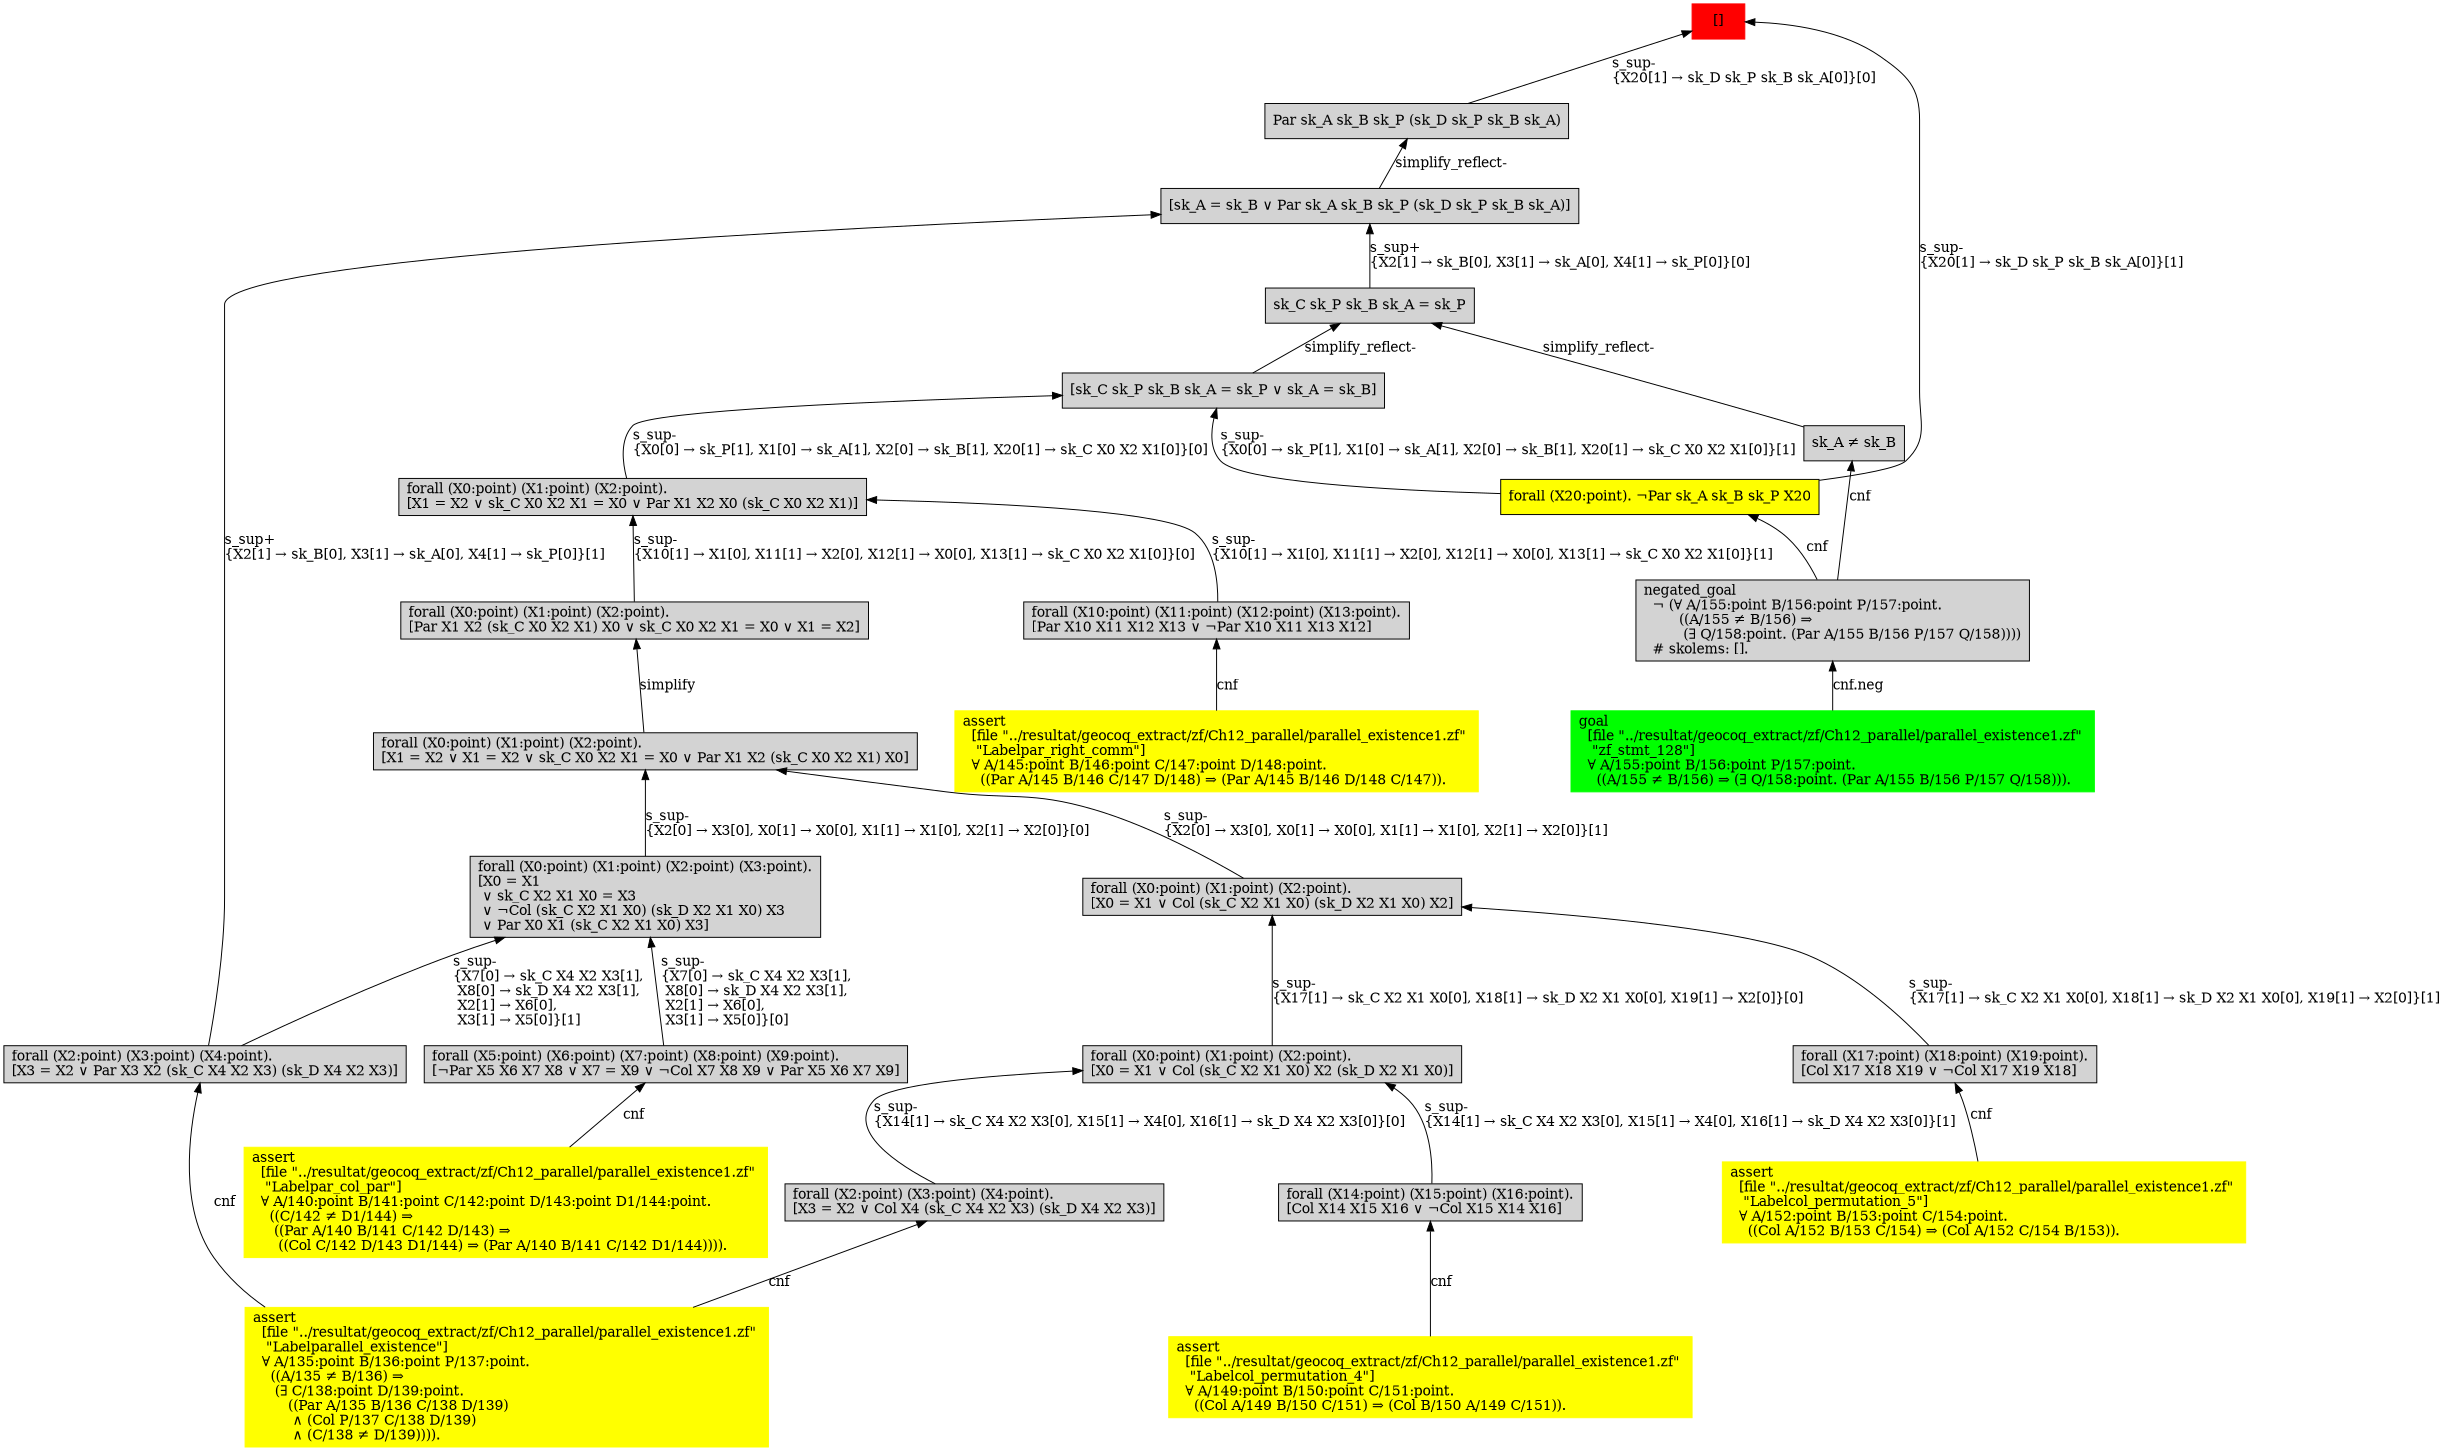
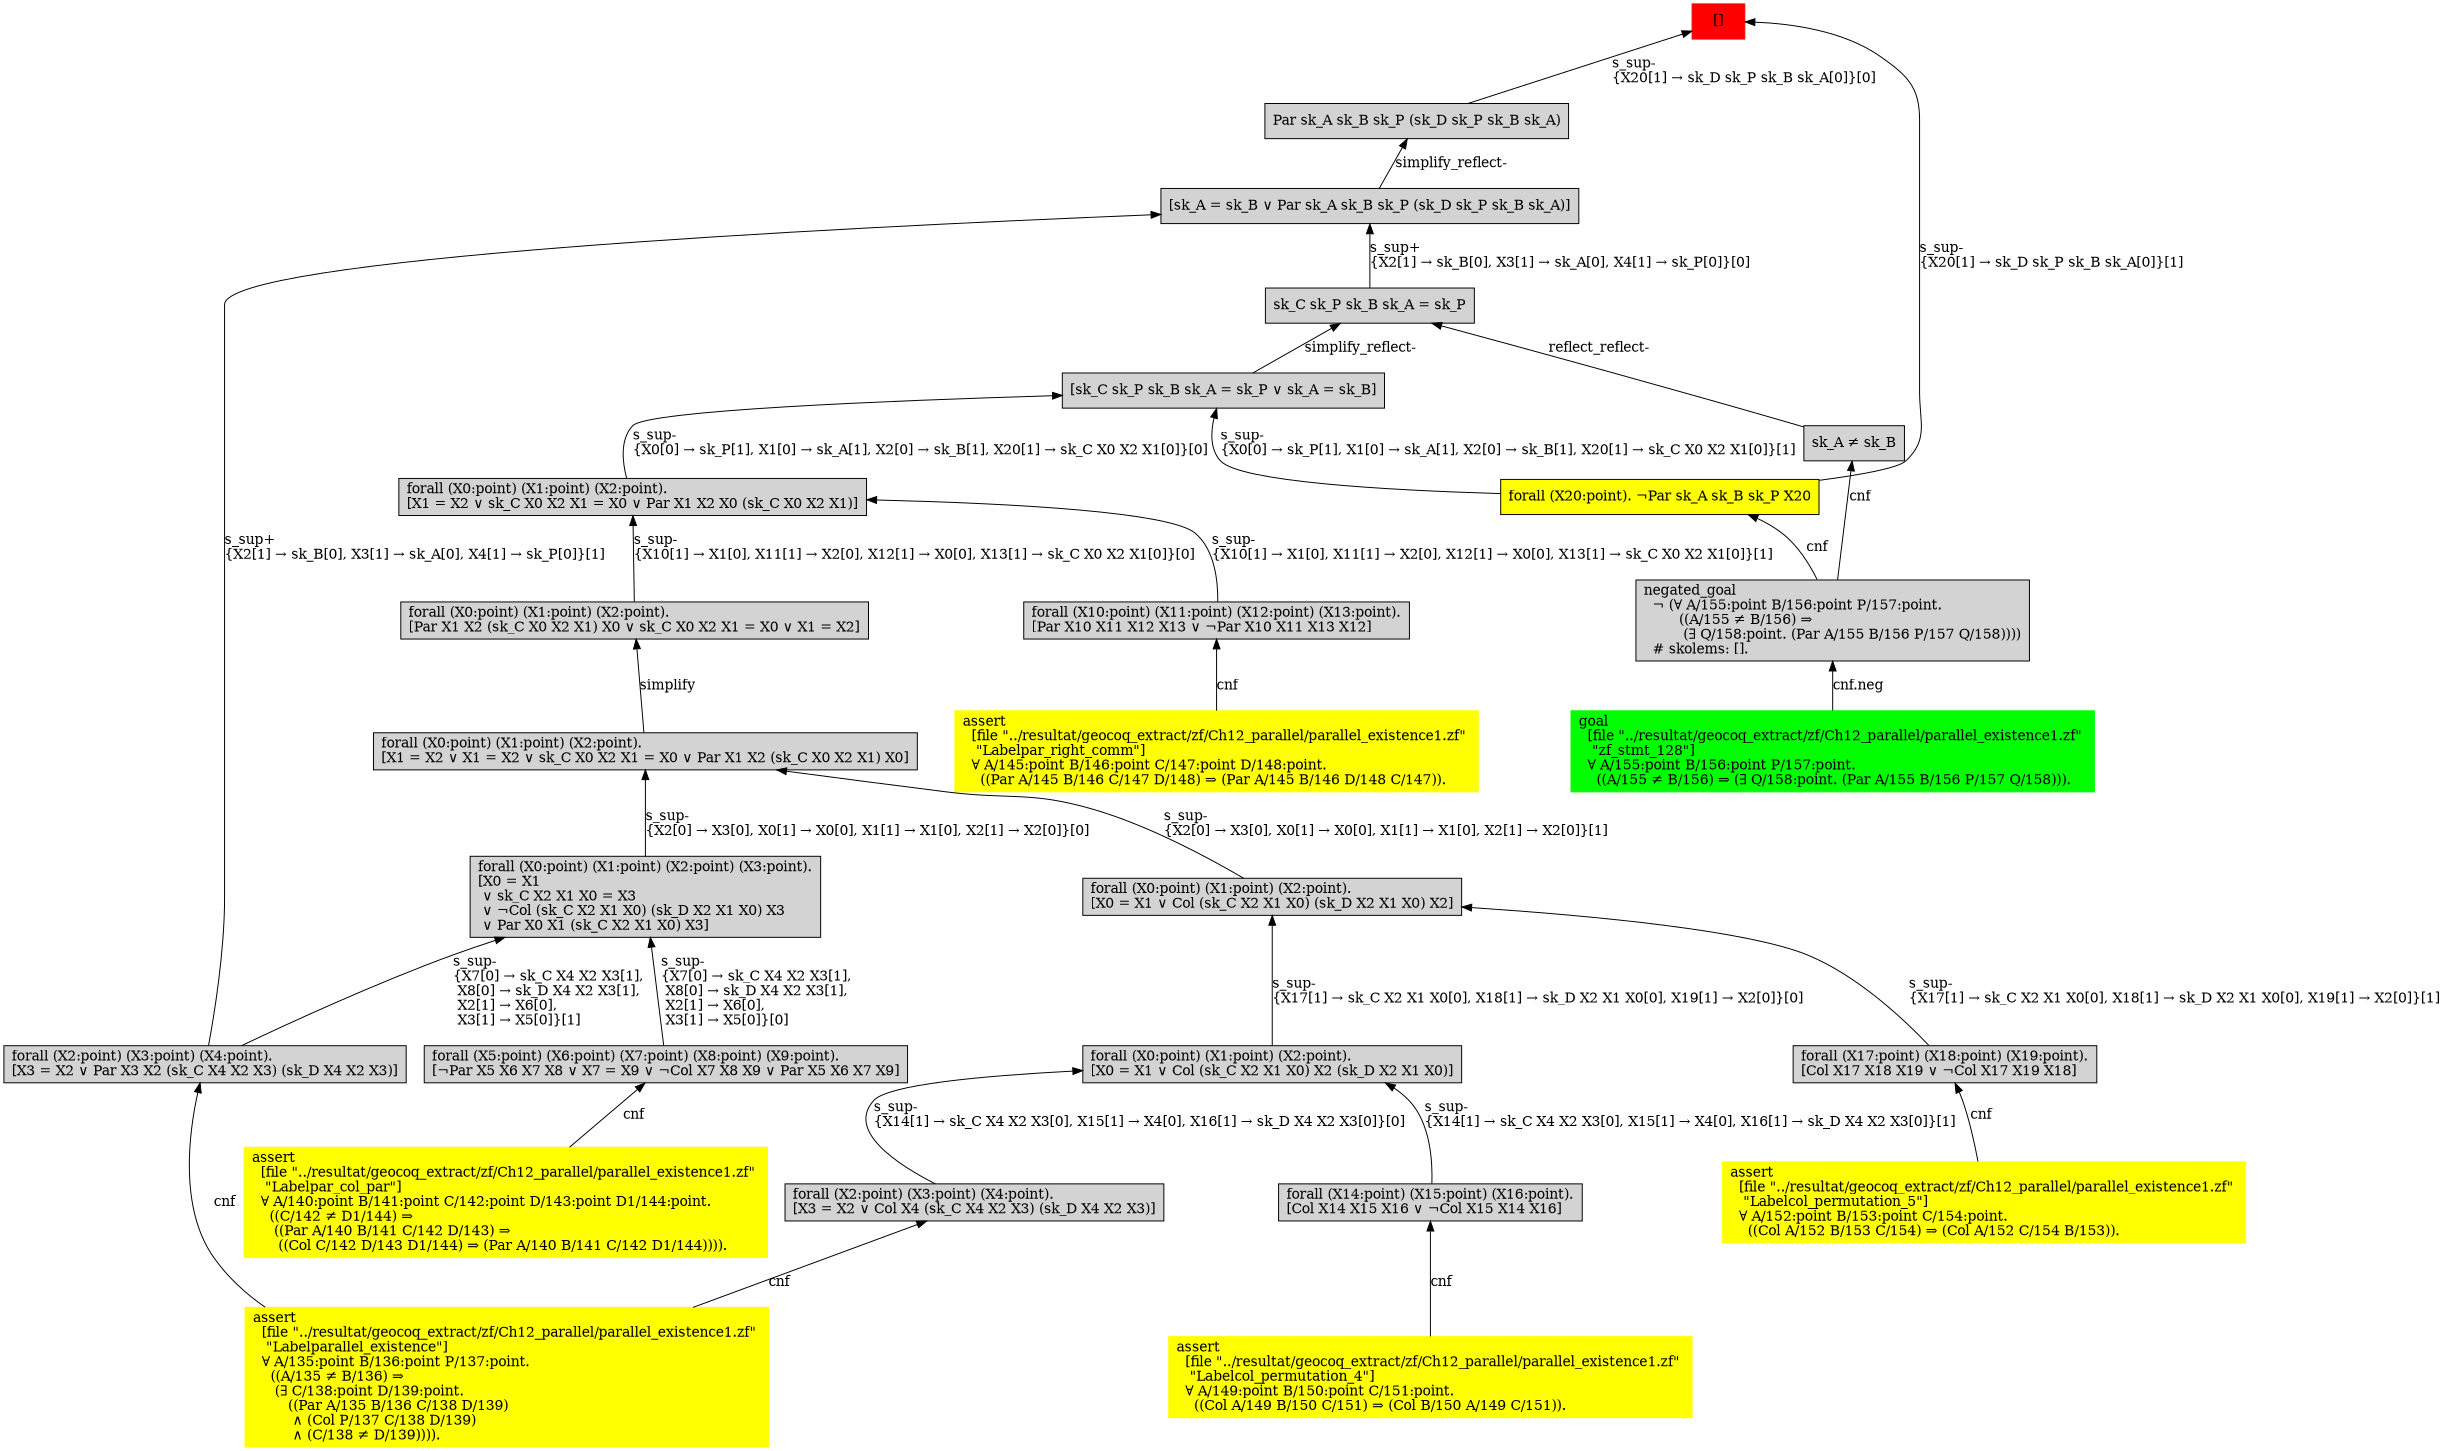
edge "sk_A ≠ sk_B" -> "sk_C sk_P sk_B sk_A = sk_P": label "simplify_reflect-" -> "reflect_reflect-"
